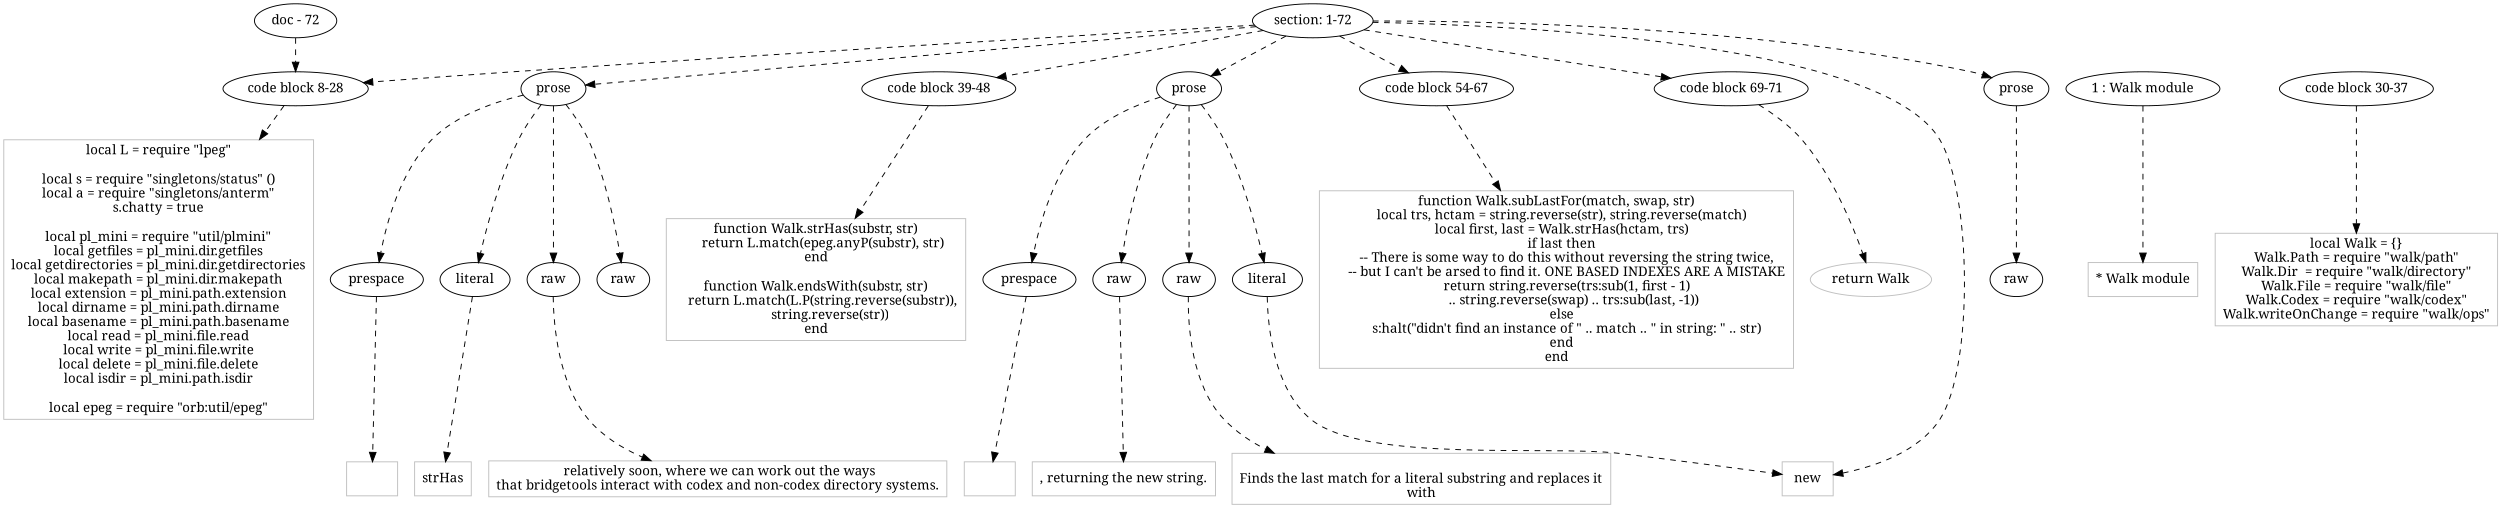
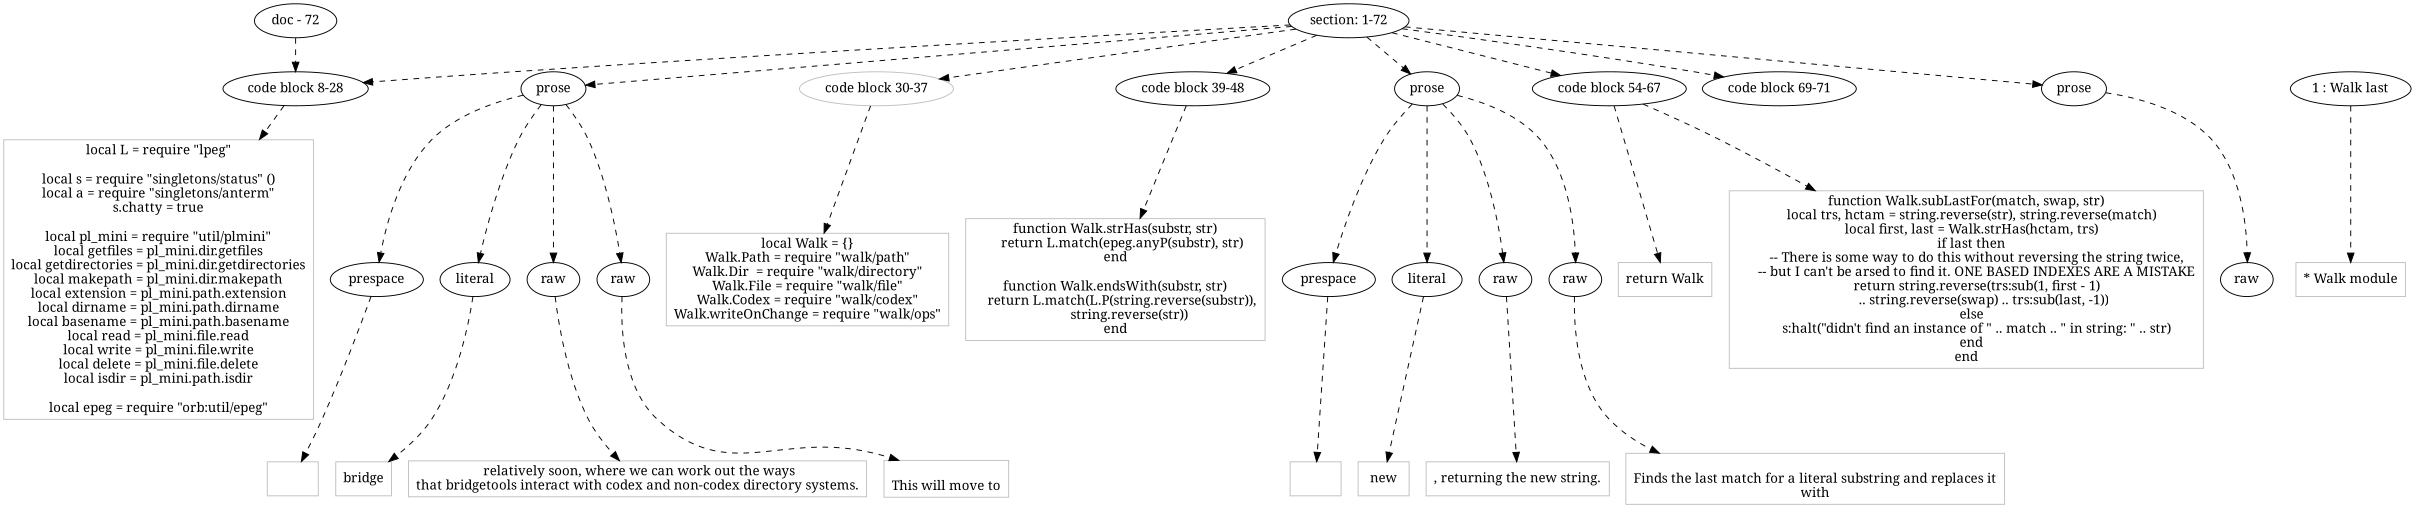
edge "section: 1-72" -> "new": now "section: 1-72" -> "code block 30-37"
node "1 : Walk module": label "1 : Walk module" -> "1 : Walk last"
node "code block 30-37": color black -> Gray
edge "code block 69-71" -> "return Walk": now "code block 54-67" -> "return Walk"
node "return Walk": shape ellipse -> box
node "strHas": label "strHas" -> "bridge"
node "This will move to": added
